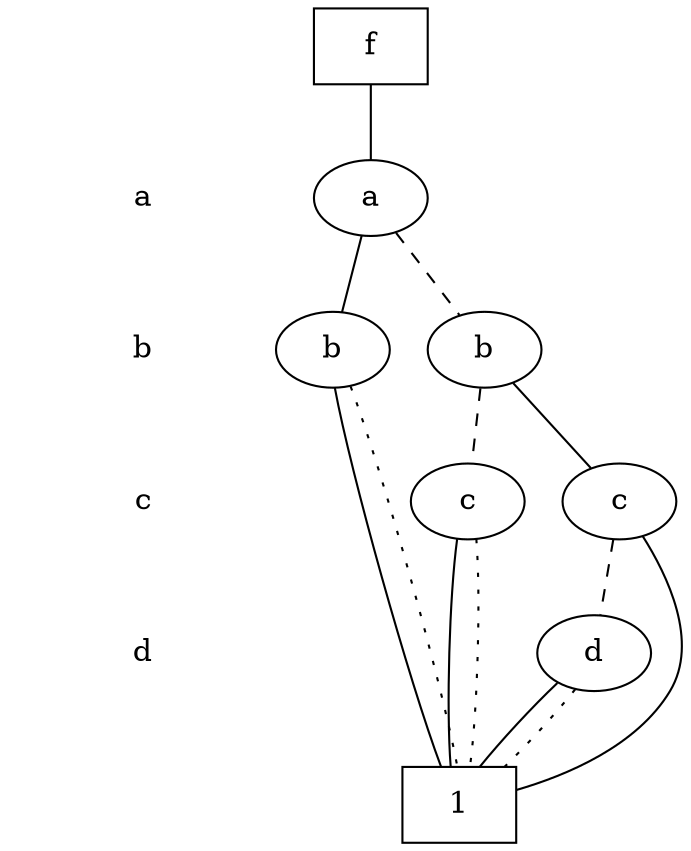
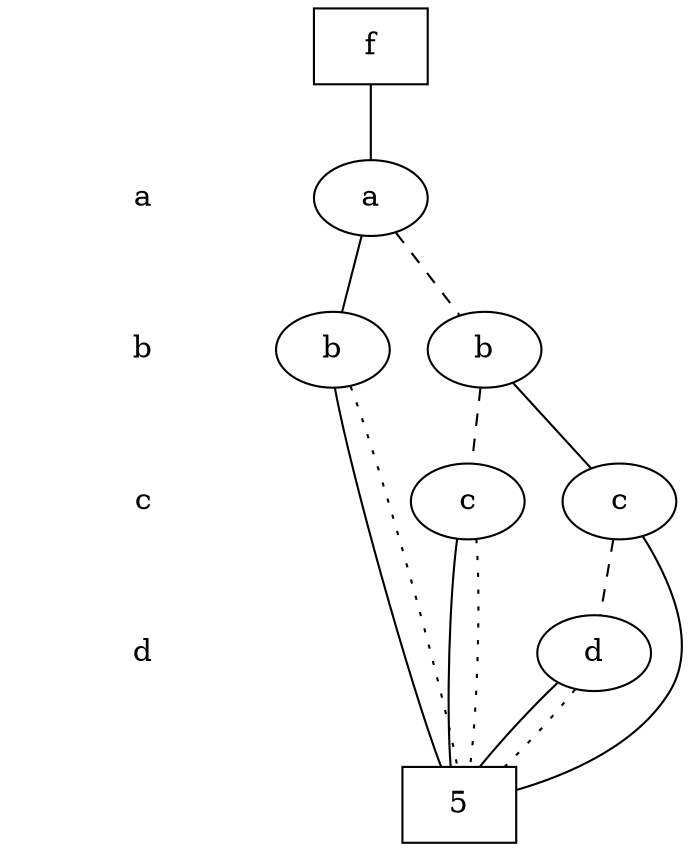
node "1": label "1" -> "5"
